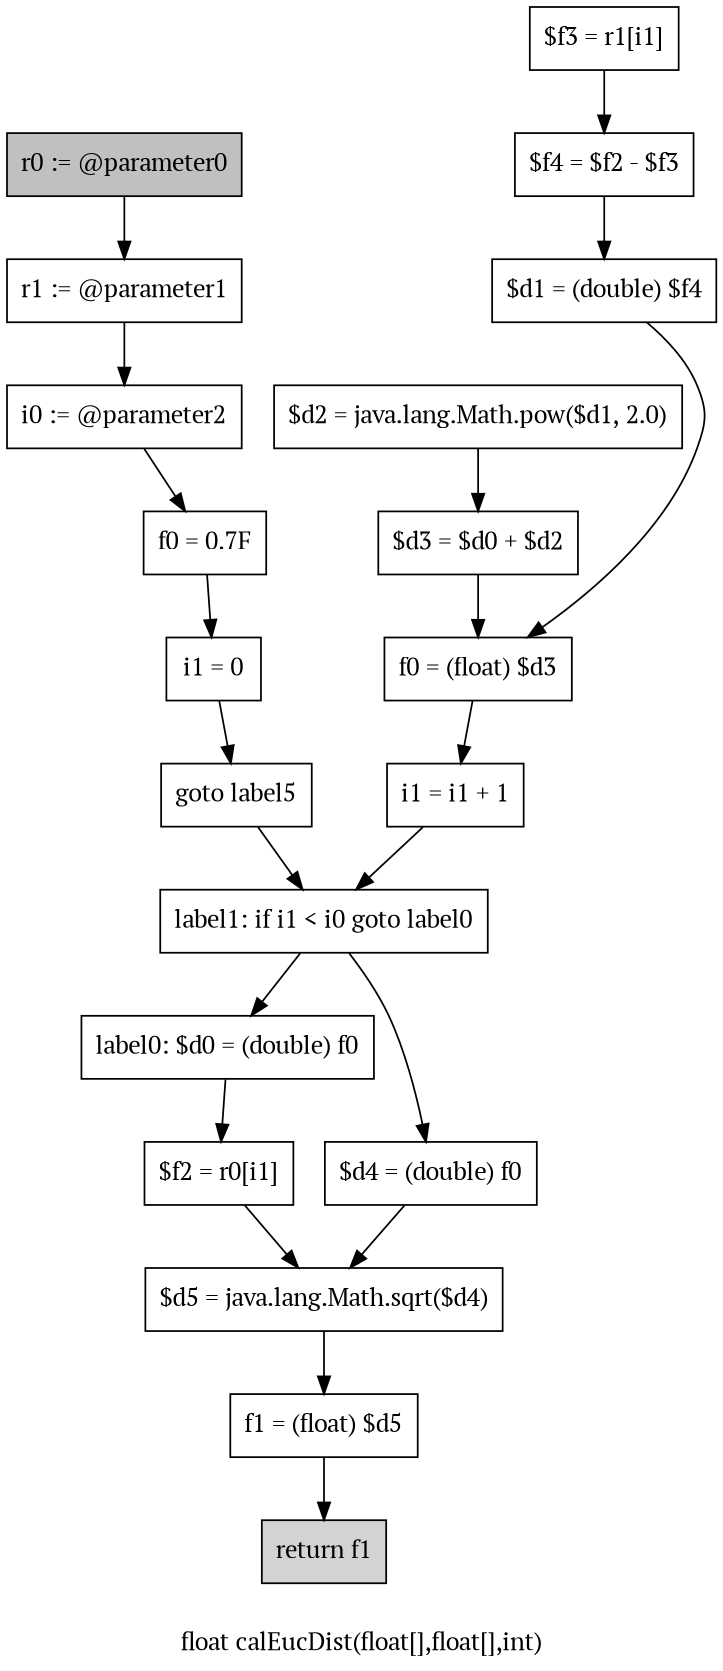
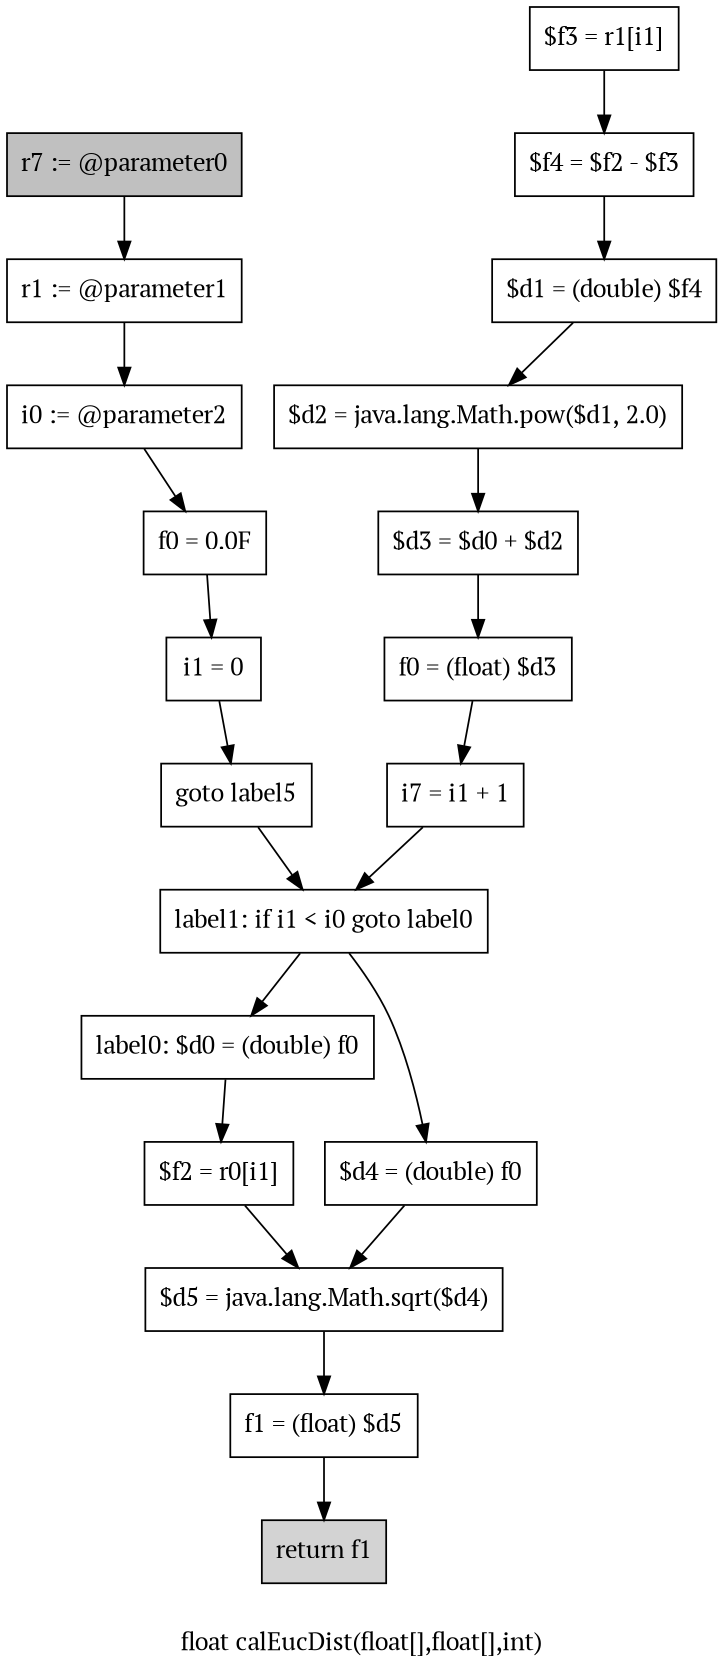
node "r0 := @parameter0": label "r0 := @parameter0" -> "r7 := @parameter0"
edge "$d1 = (double) $f4" -> "f0 = (float) $d3": now "$d1 = (double) $f4" -> "$d2 = java.lang.Math.pow($d1, 2.0)"
node "f0 = 0.7F": label "f0 = 0.7F" -> "f0 = 0.0F"
node "i1 = i1 + 1": label "i1 = i1 + 1" -> "i7 = i1 + 1"
